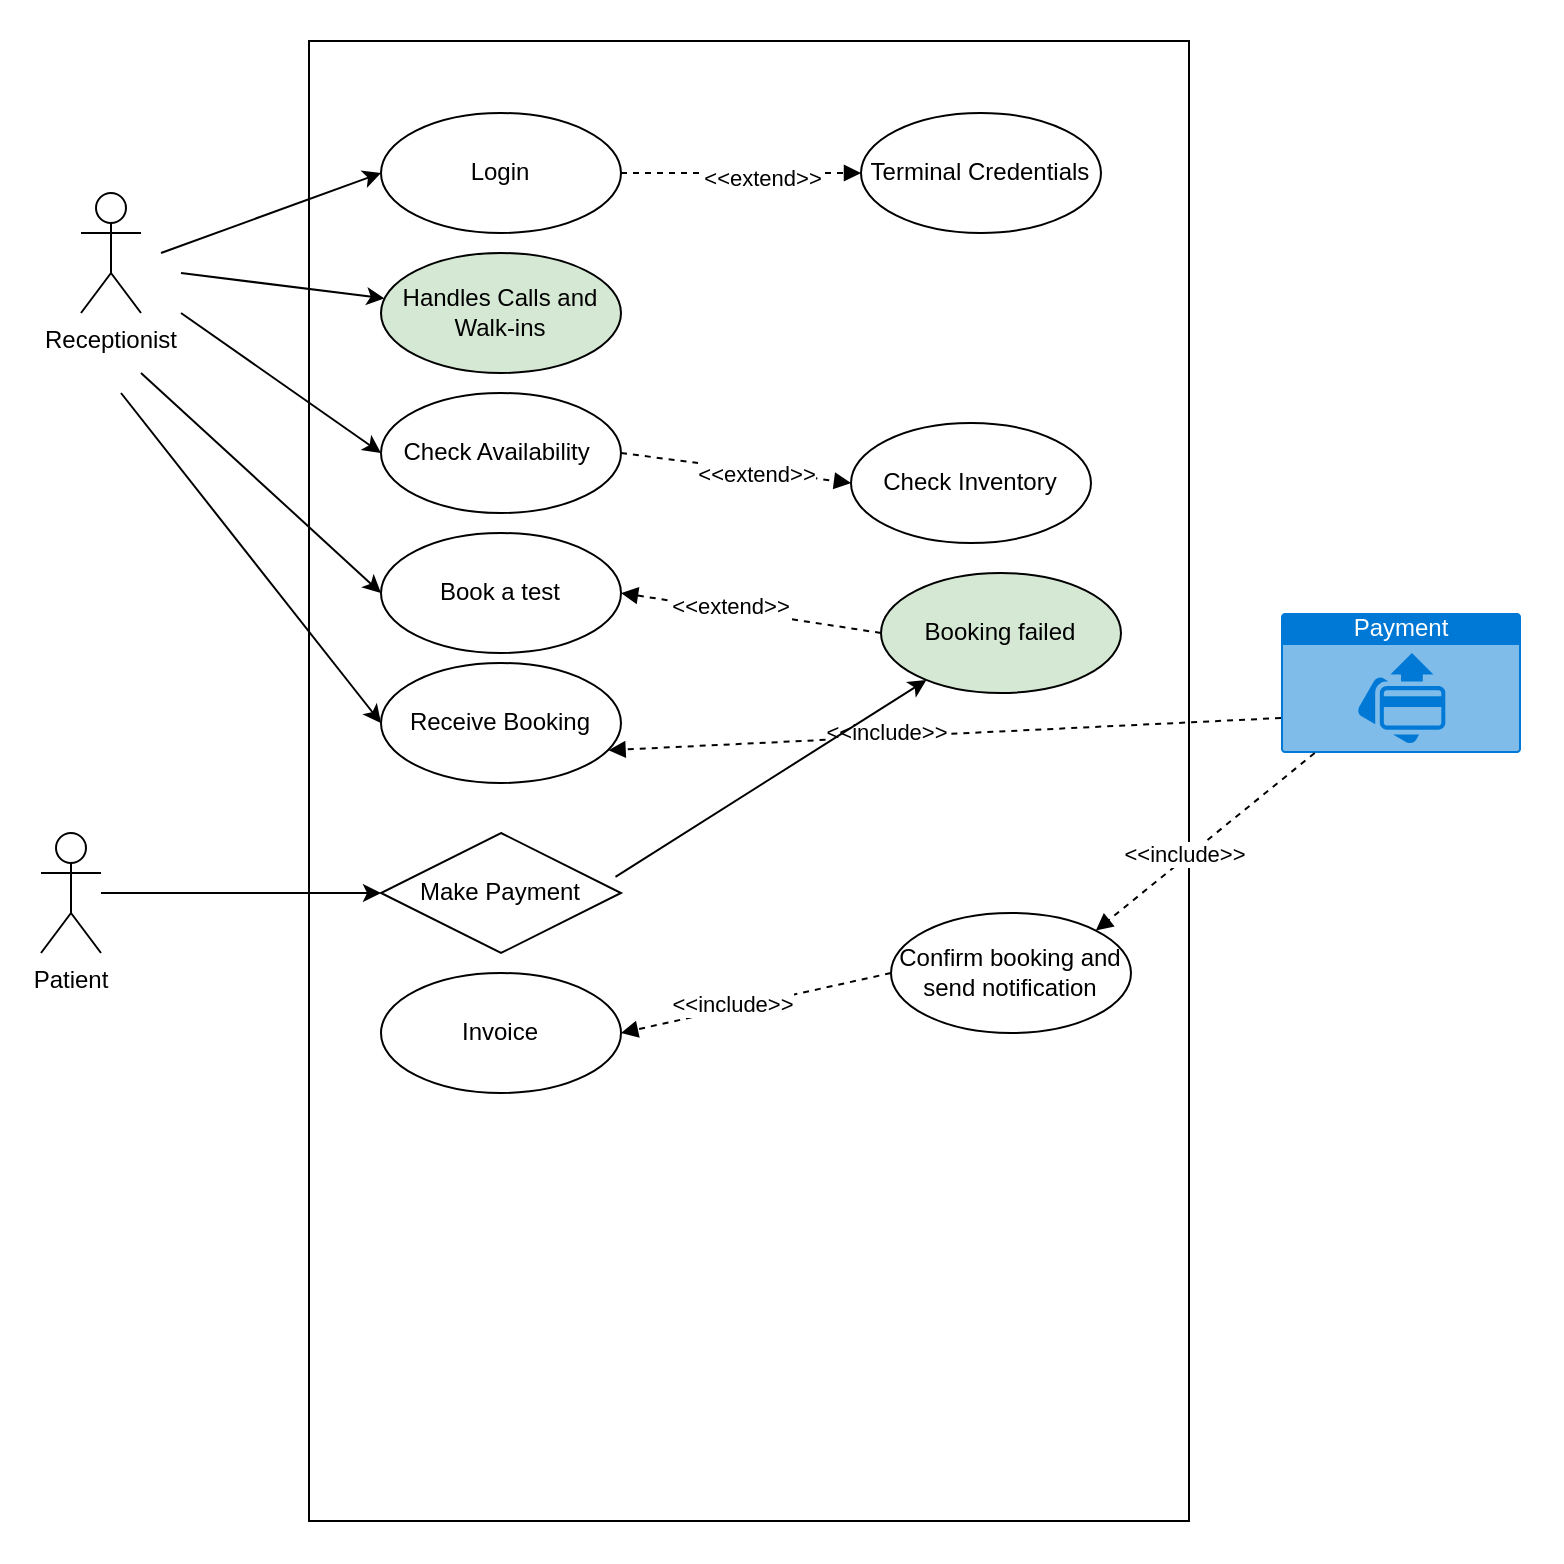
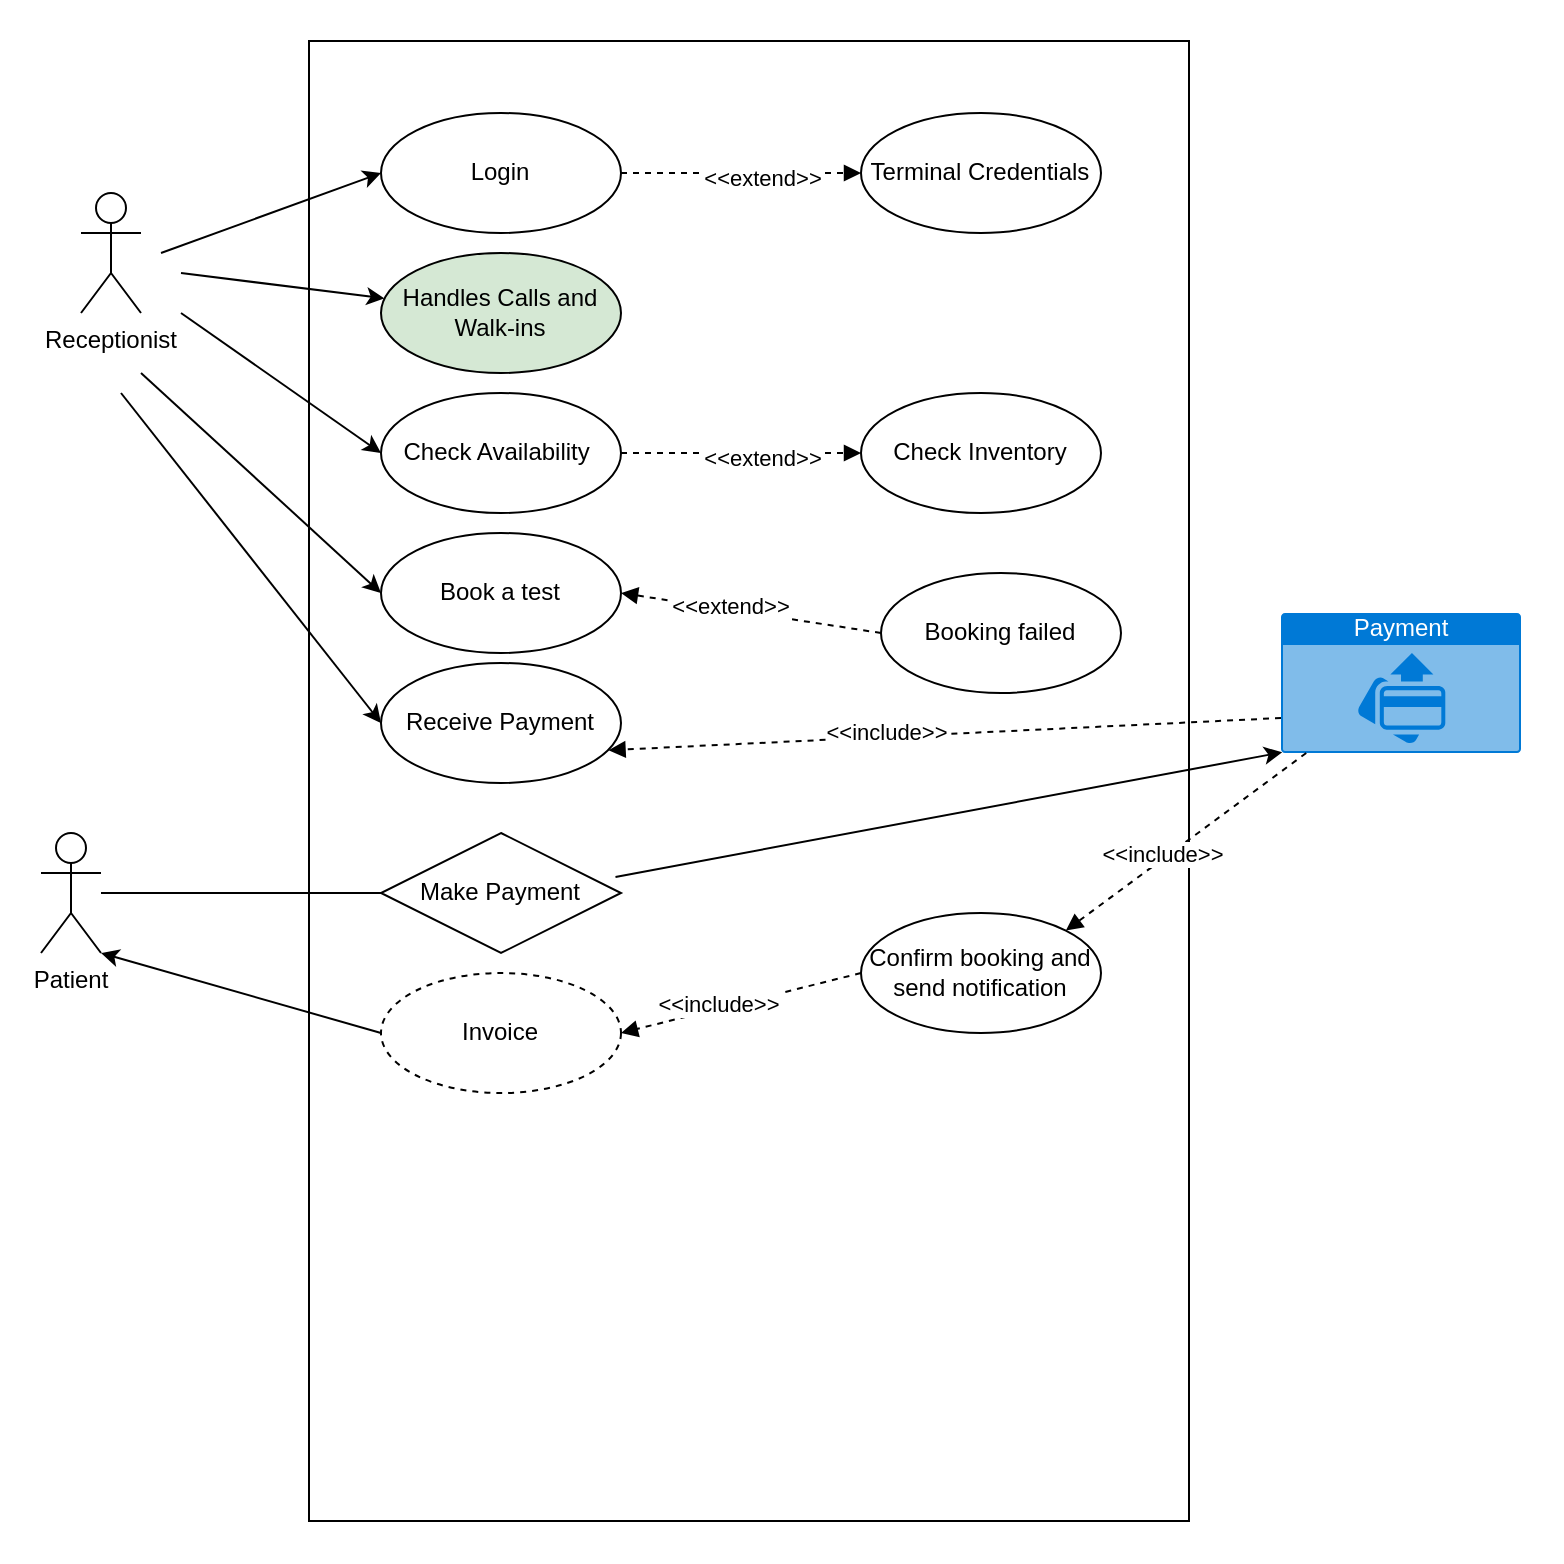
node "Check Inventory": moved (971, 483) -> (981, 453)
node "Booking failed": fillcolor #d5e8d4 -> #ffffff
node "Receive Booking": label "Receive Booking" -> "Receive Payment"
edge "Make Payment" -> "Booking failed": now "Make Payment" -> "Payment"
edge "Patient" -> "Make Payment": arrowhead classic -> none
node "Confirm booking and send notification": moved (1011, 973) -> (981, 973)
edge "Invoice" -> "Patient": added
node "Invoice": style solid -> dashed
